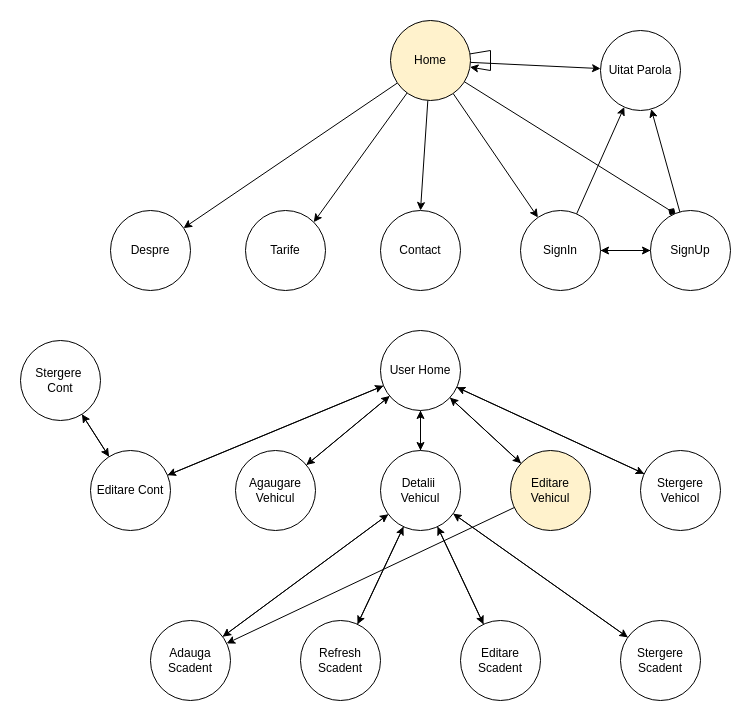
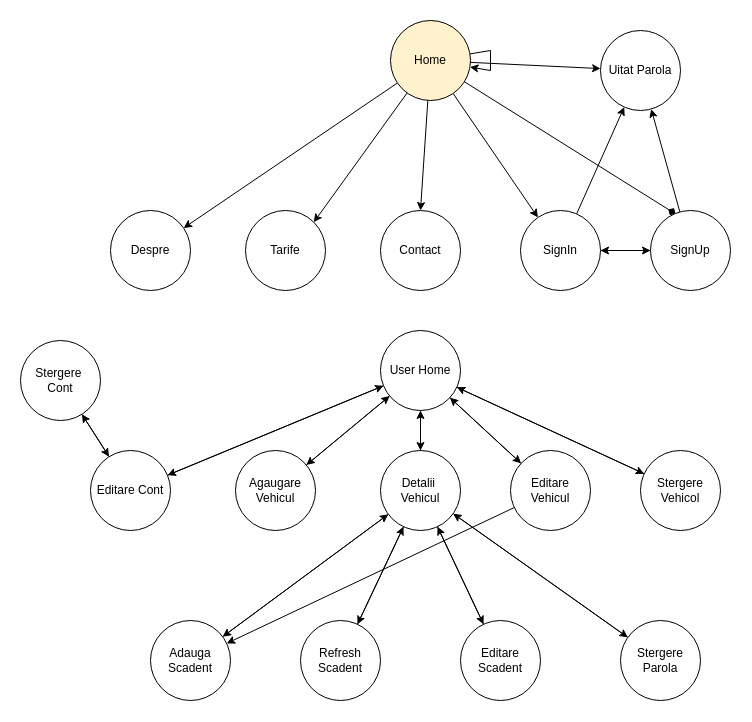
node "Editare Vehicul": fillcolor #fff2cc -> #ffffff
node "Stergere Scadent": label "Stergere Scadent" -> "Stergere Parola"
